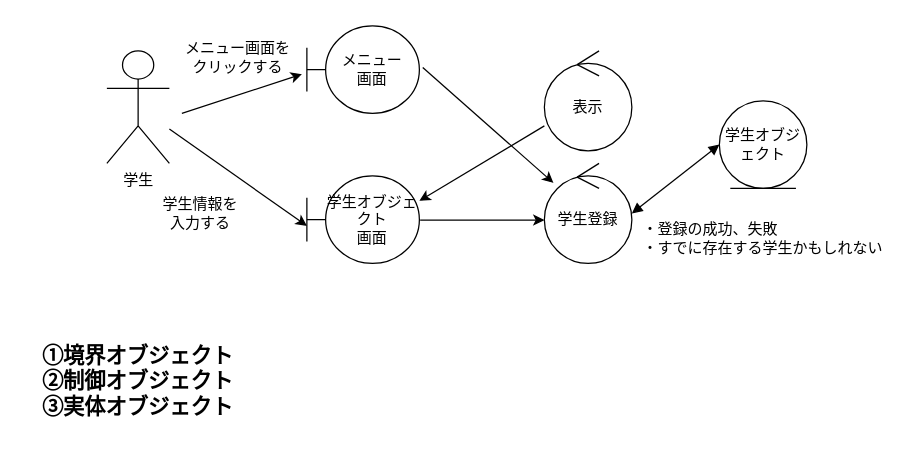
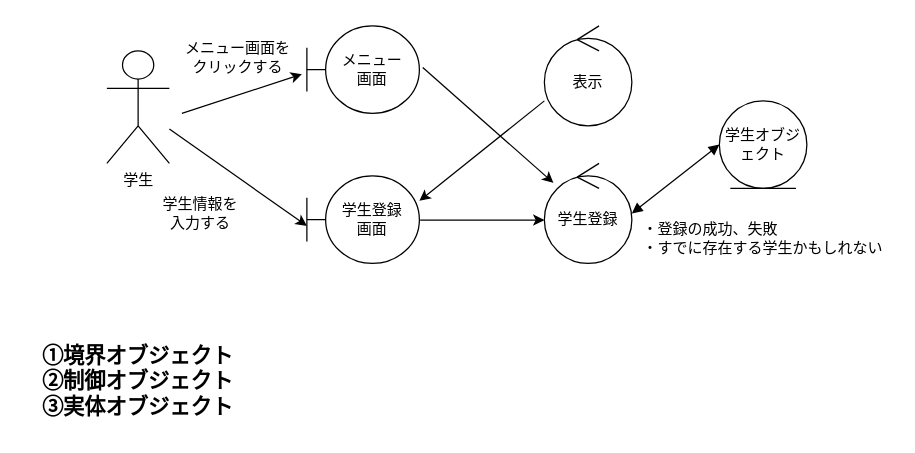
node "表示": moved (588, 101) -> (588, 76)
node "学生オブジェクト 画面": label "学生オブジェクト 画面" -> "学生登録 画面"
